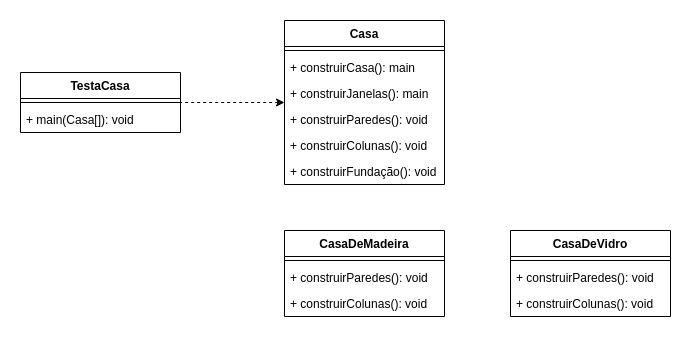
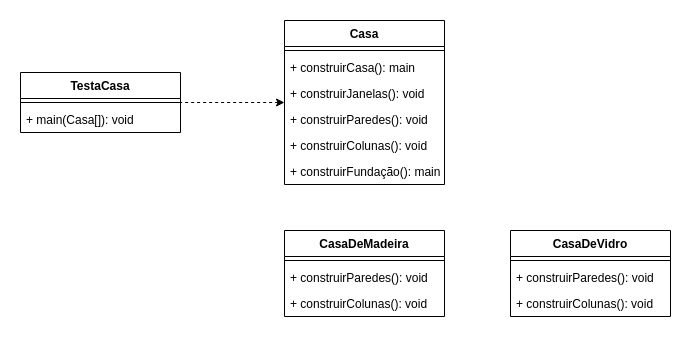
node "+ construirJanelas(): main": label "+ construirJanelas(): main" -> "+ construirJanelas(): void"
node "+ construirFundação(): void": label "+ construirFundação(): void" -> "+ construirFundação(): main"
